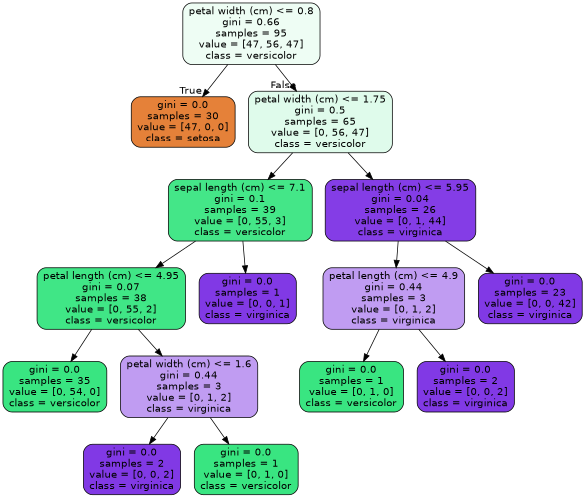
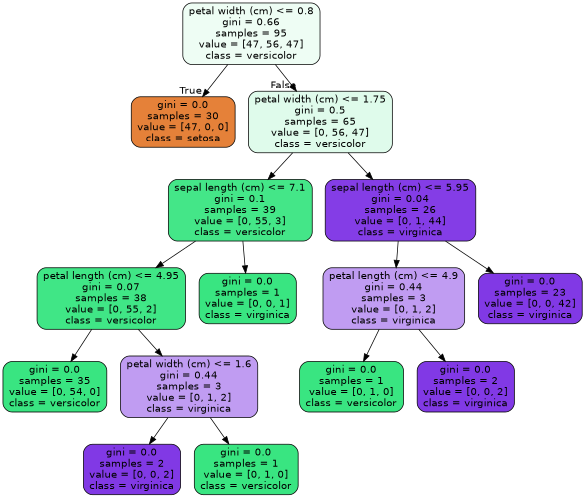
node "gini = 0.0 samples = 1 value = [0, 0, 1] class = virginica": fillcolor #8139e5 -> #39e581
